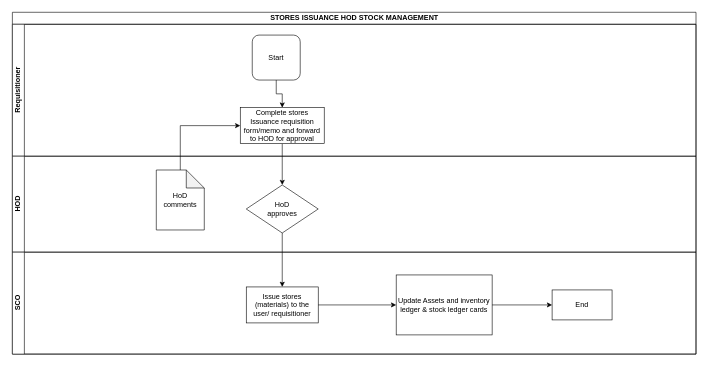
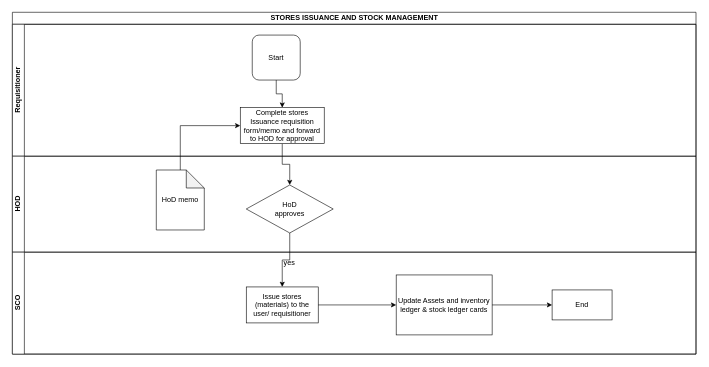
node "STORES ISSUANCE HOD STOCK MANAGEMENT": label "STORES ISSUANCE HOD STOCK MANAGEMENT" -> "STORES ISSUANCE AND STOCK MANAGEMENT"
node "HoD comments": label "HoD comments" -> "HoD memo"
node "HoD approves": size 72x48 -> 87x48
node "yes": added
